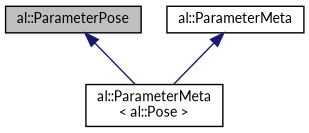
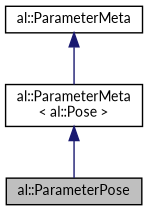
edge "al::ParameterMeta < al::Pose >" -> "al::ParameterPose": reversed
